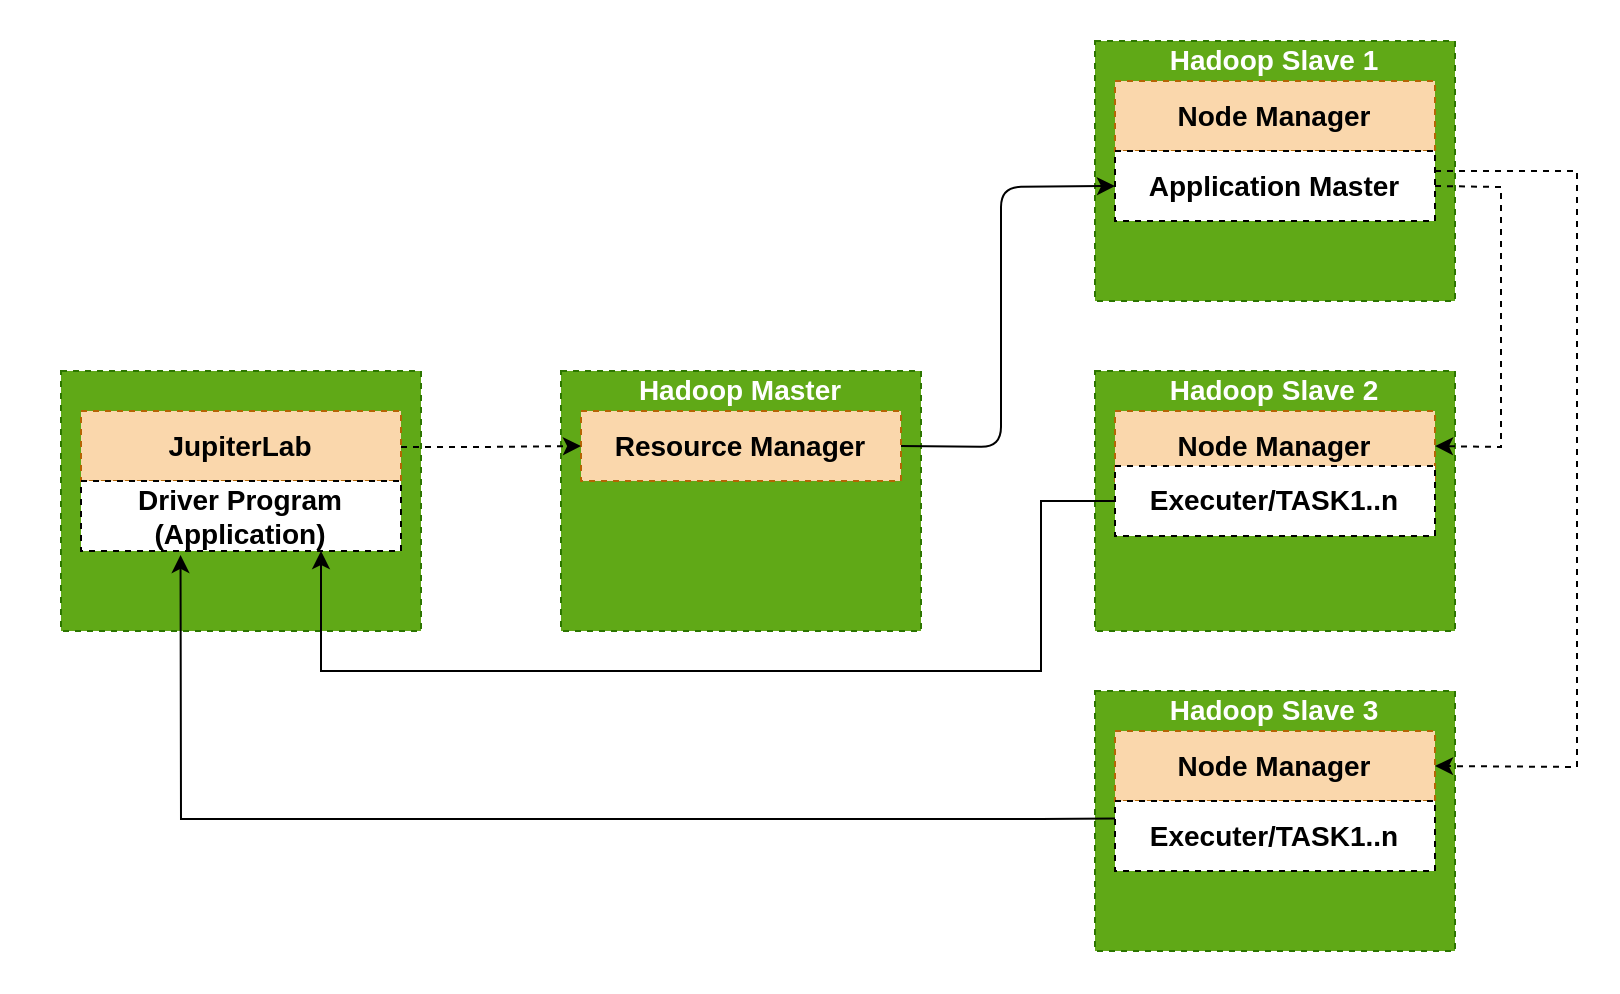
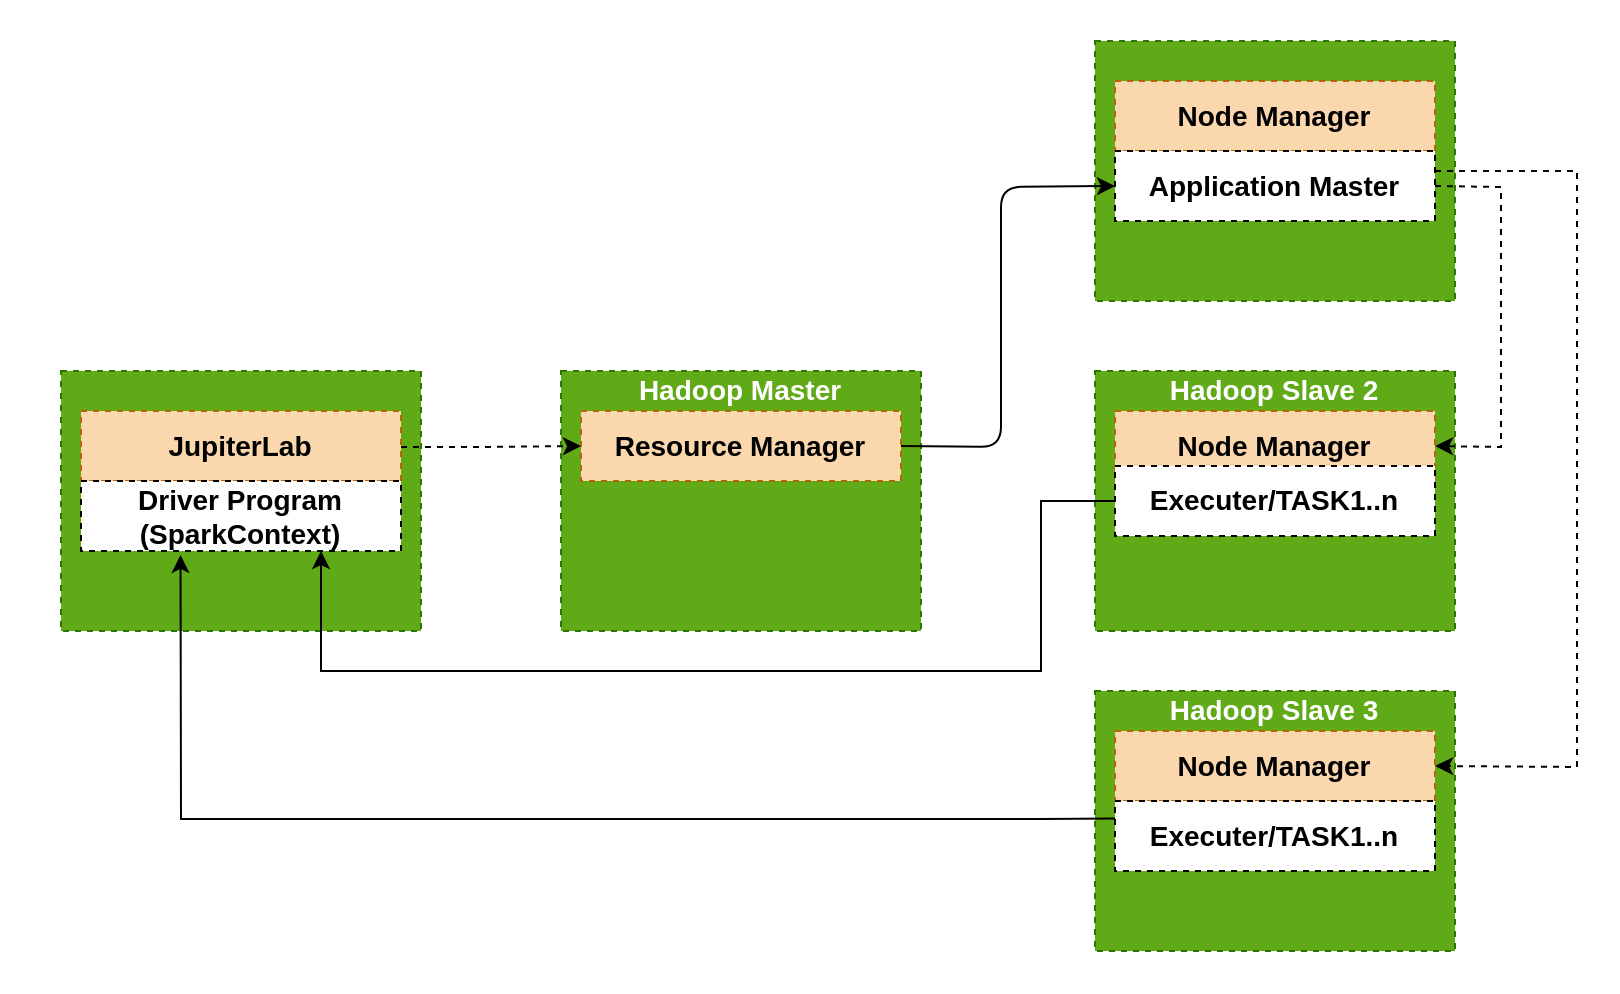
node "Hadoop Slave 1": removed
node "Driver Program (Application)": label "Driver Program (Application)" -> "Driver Program (SparkContext)"
